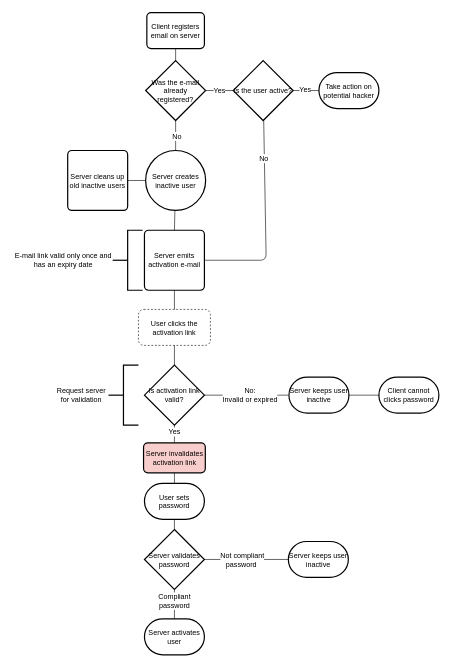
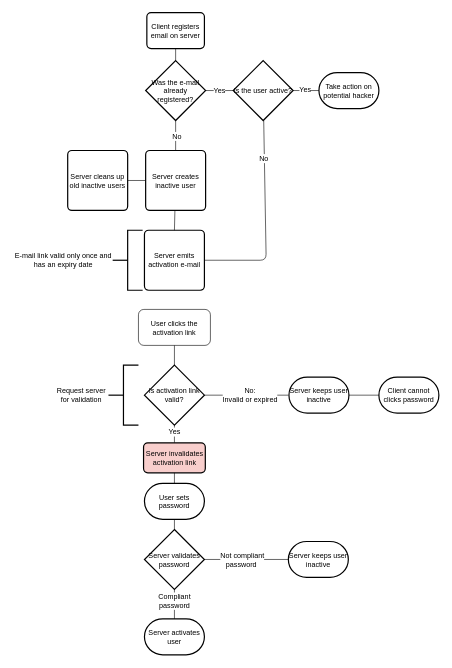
node "Server creates inactive user": shape ellipse -> rounded rectangle
edge "Server emits activation e-mail" -- "User clicks the activation link": removed
node "User clicks the activation link": style dashed -> solid
